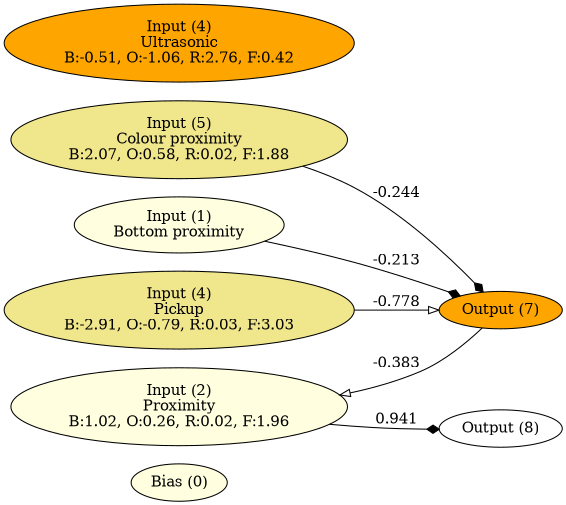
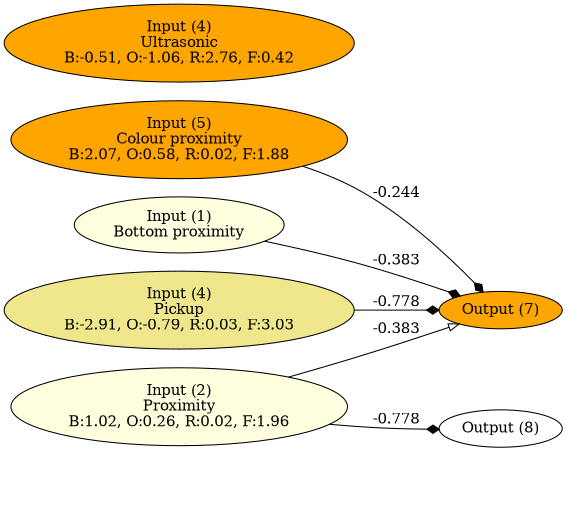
node "Input (5) Colour proximity B:2.07, O:0.58, R:0.02, F:1.88": fillcolor khaki -> orange
edge "Input (1) Bottom proximity" -> "Output (7)": label "-0.213" -> "-0.383"
edge "Input (4) Pickup B:-2.91, O:-0.79, R:0.03, F:3.03" -> "Output (7)": arrowhead onormal -> diamond
edge "Output (7)" -> "Input (2) Proximity B:1.02, O:0.26, R:0.02, F:1.96": reversed
edge "Input (2) Proximity B:1.02, O:0.26, R:0.02, F:1.96" -> "Output (8)": label "0.941" -> "-0.778"
node "Bias (0)": removed
